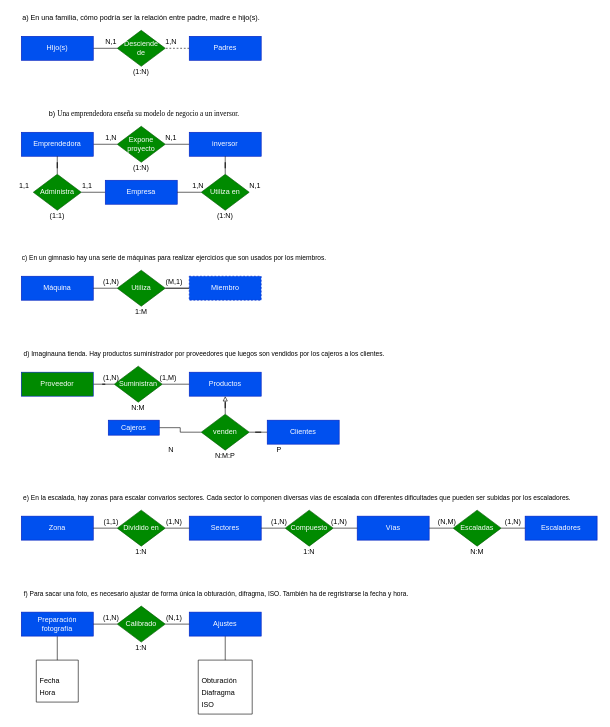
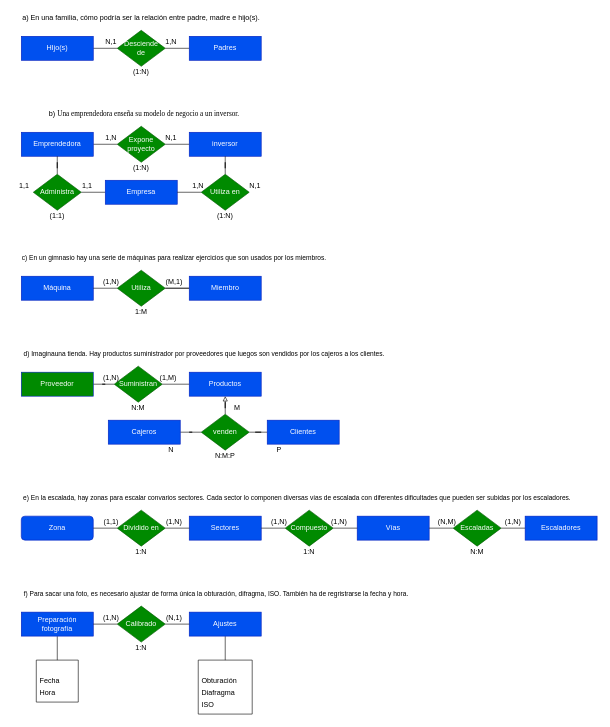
edge "Desciende de" -- "Padres": style dashed -> solid
node "Miembro": style dashed -> solid
node "M": added
node "Cajeros": size 51x15 -> 72x24
node "Zona": shape rectangle -> rounded rectangle
